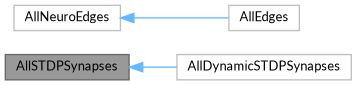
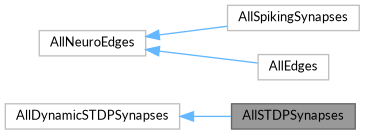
node "AllSpikingSynapses": added
edge "AllDynamicSTDPSynapses" -> "AllSTDPSynapses": reversed
